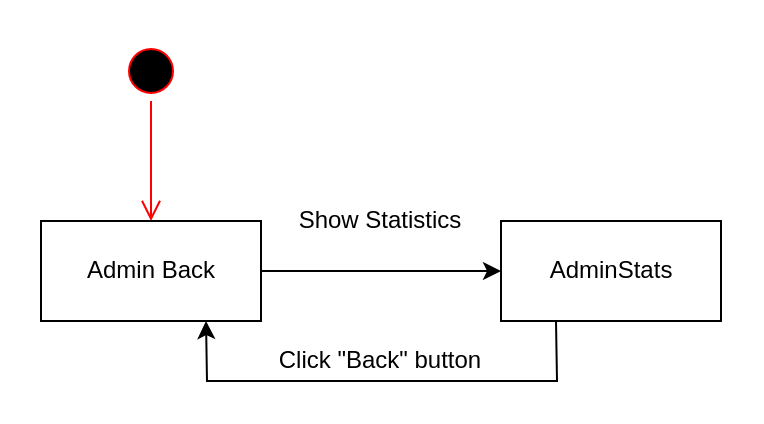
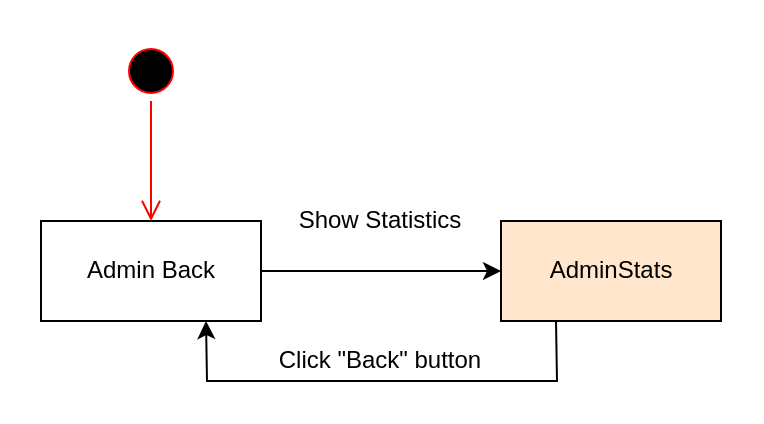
node "AdminStats": fillcolor #ffffff -> #ffe6cc
